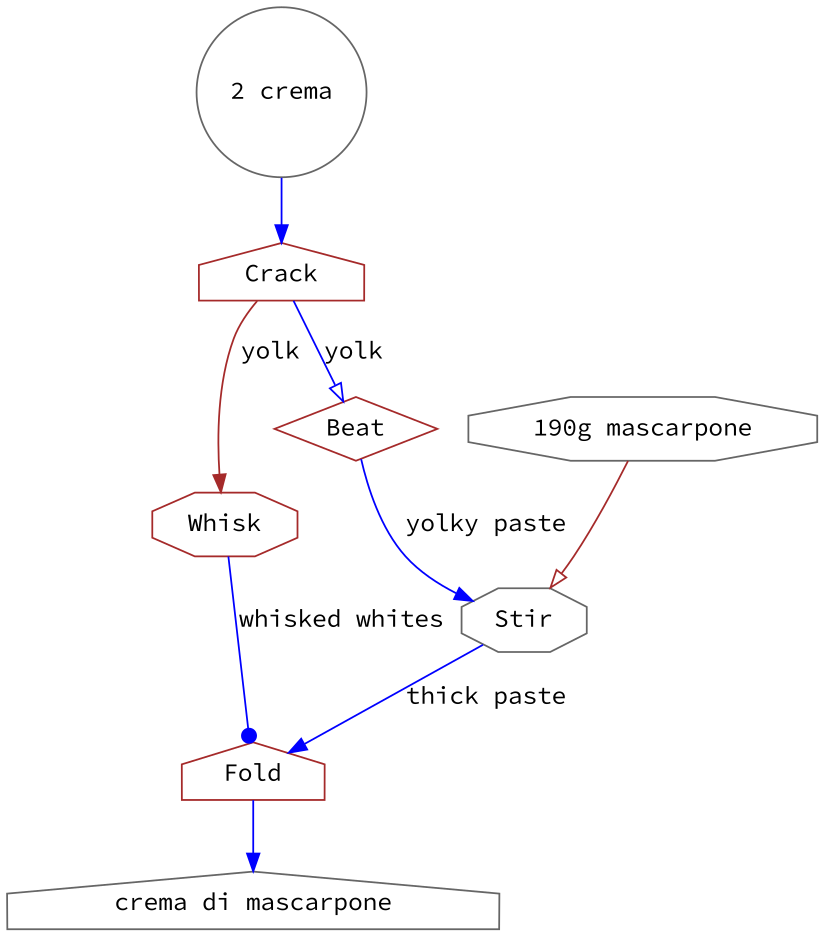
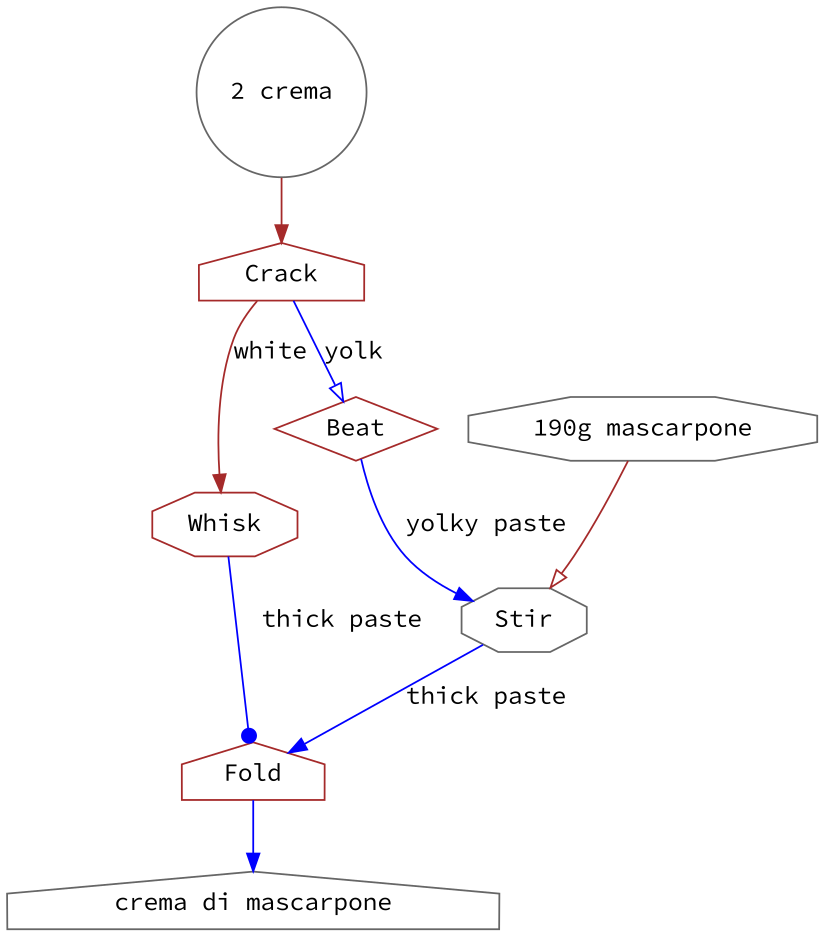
edge "2 crema" -> "Crack": color blue -> brown
edge "Crack" -> "Whisk": label "yolk" -> "white"
edge "Whisk" -> "Fold": label "whisked whites" -> "thick paste"
